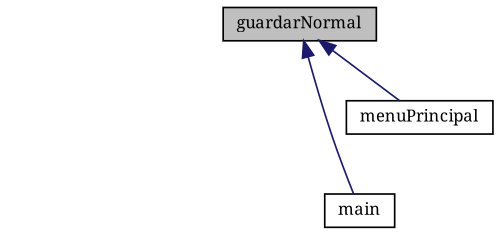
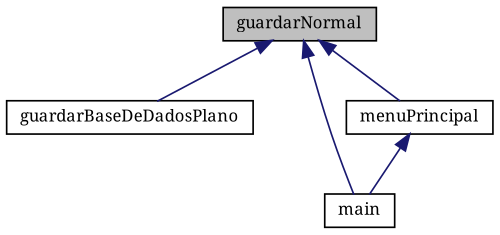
node "guardarBaseDeDadosPlano": added
edge "main" -> "menuPrincipal": added
